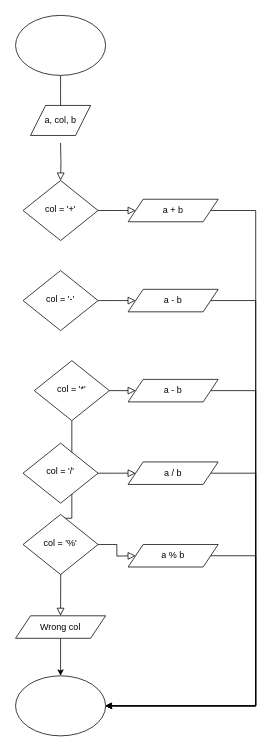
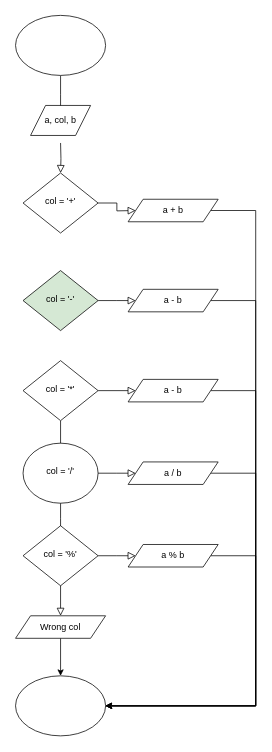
node "col = '+'": moved (60, 210) -> (60, 203)
node "col = '-'": fillcolor #ffffff -> #d5e8d4
node "col = '*'": moved (72, 390) -> (60, 390)
node "col = '/'": shape diamond -> ellipse
node "col = '%'": moved (60, 544) -> (60, 555)
